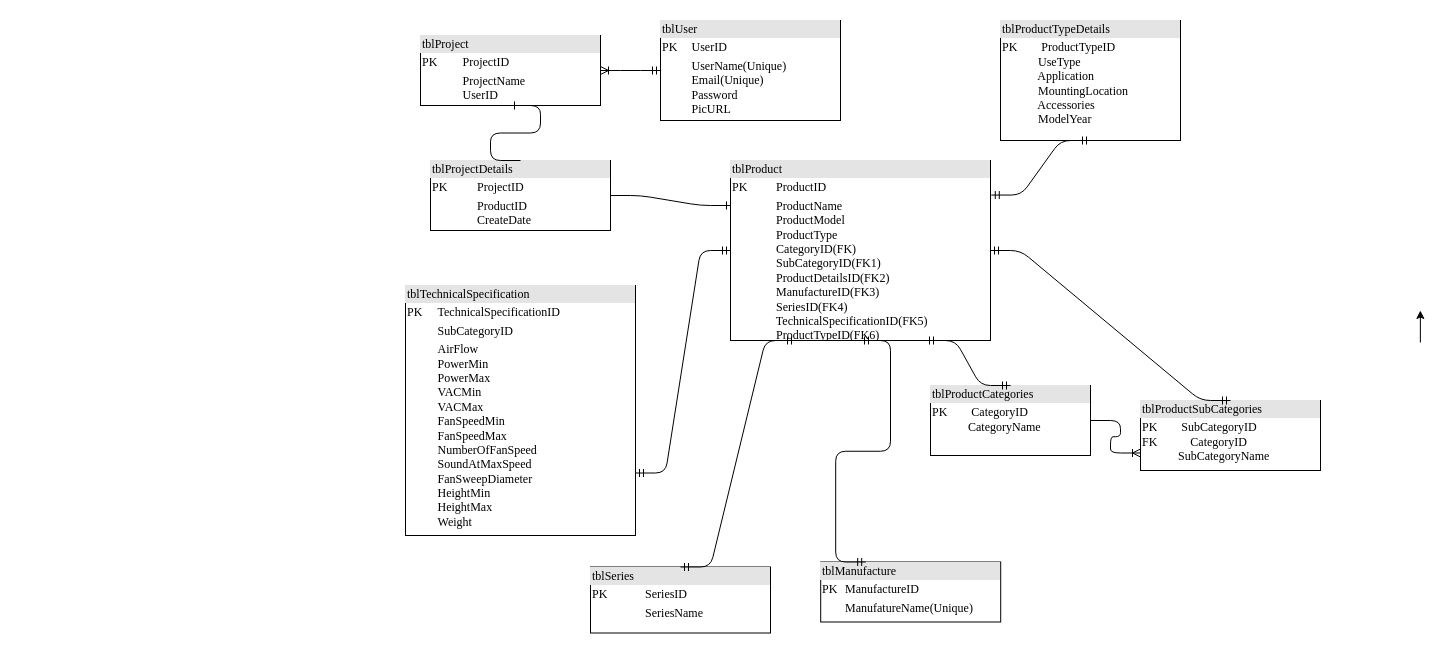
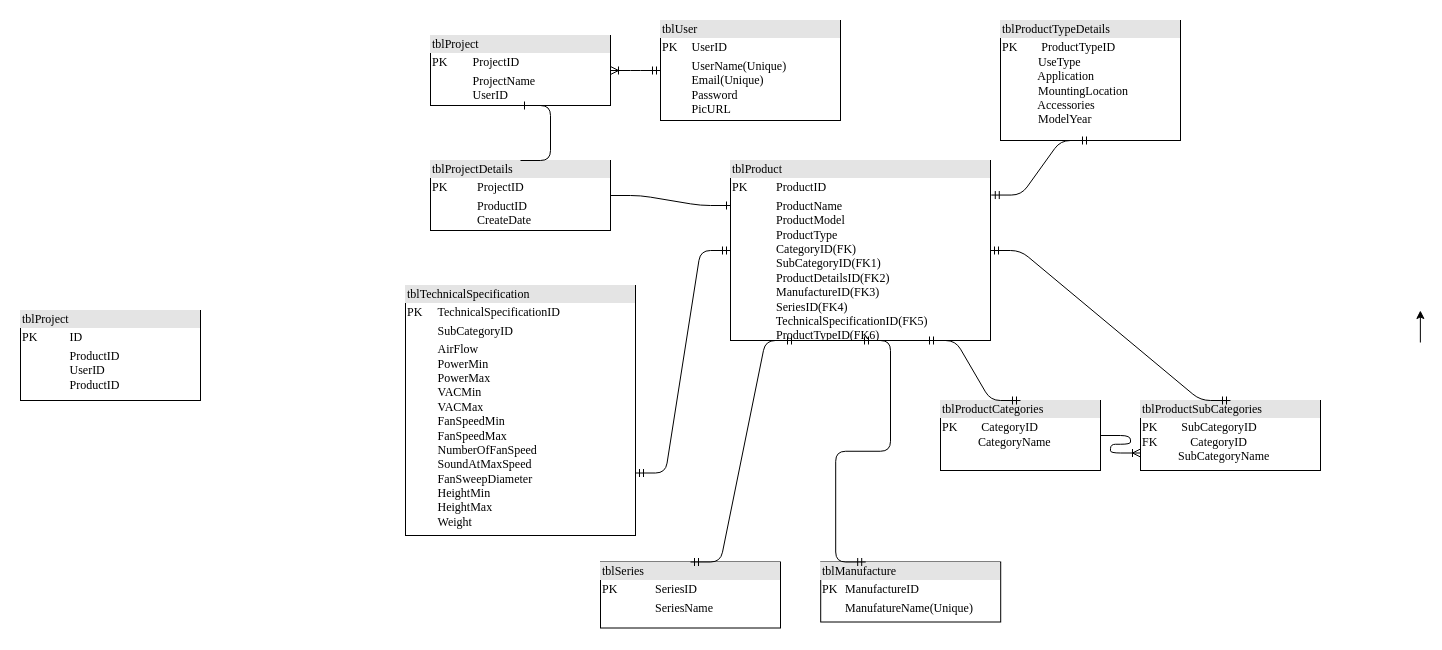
node "tblProject PK ProjectID ProjectName UserID": moved (511, 71) -> (521, 71)
node "tblProject PK ID ProductID UserID ProductID": added
node "tblProductCategories PK CategoryID CategoryName": moved (1011, 421) -> (1021, 436)
node "tblSeries PK SeriesID SeriesName": moved (681, 600) -> (691, 595)
